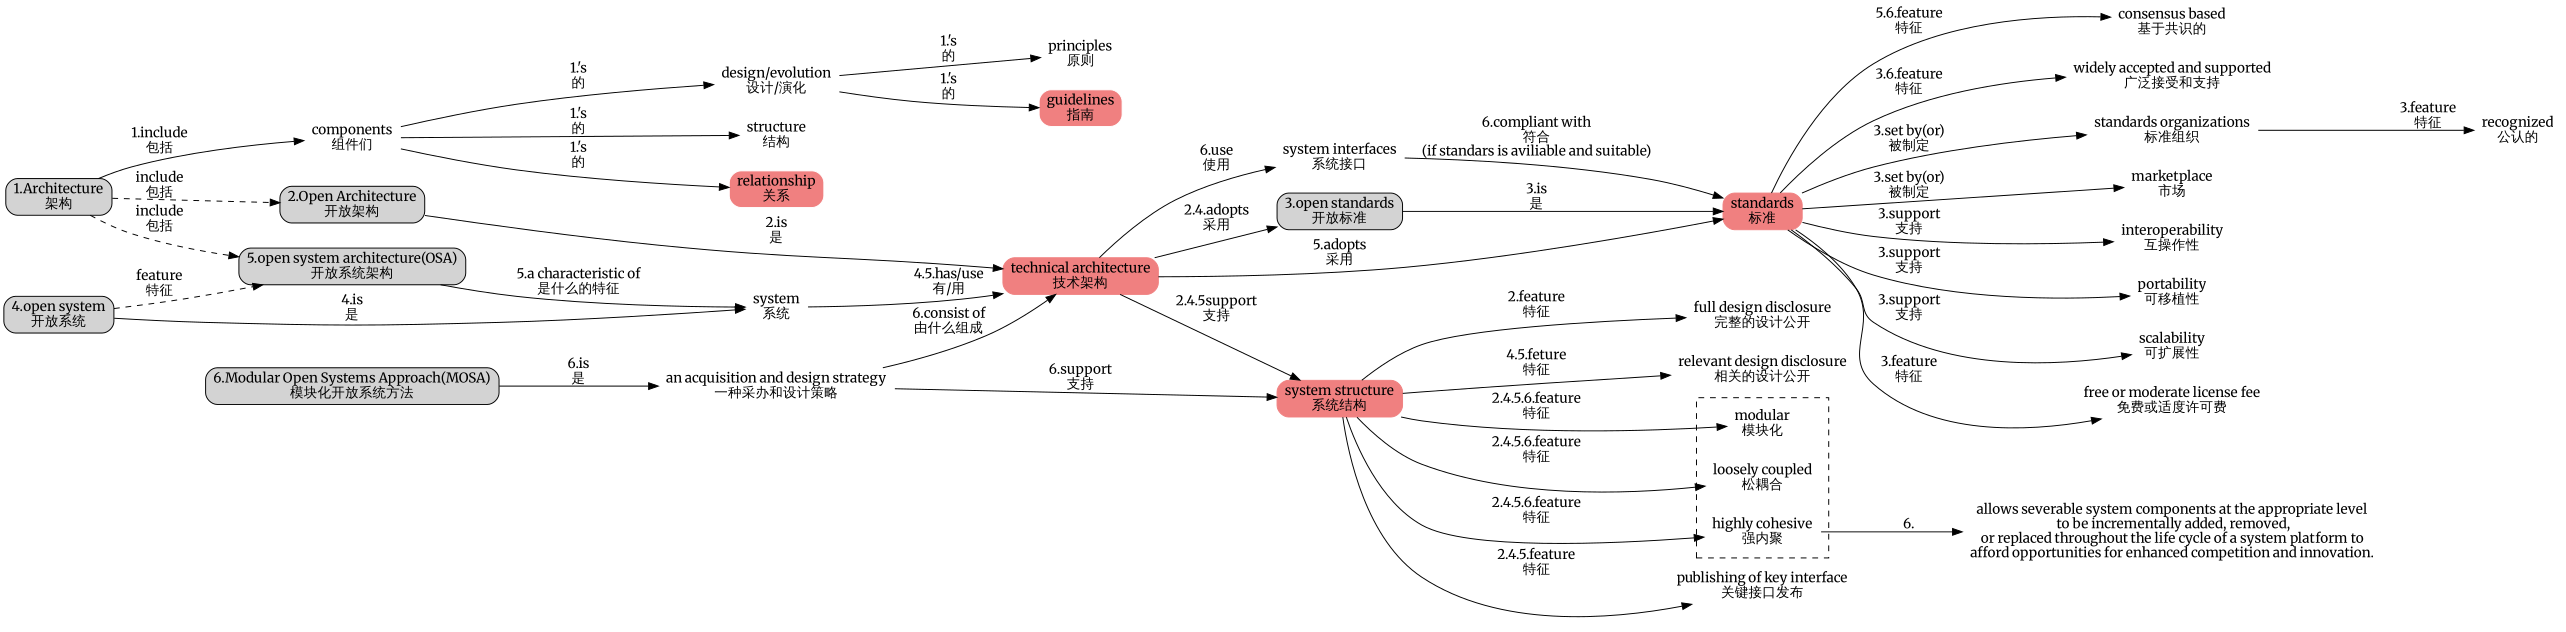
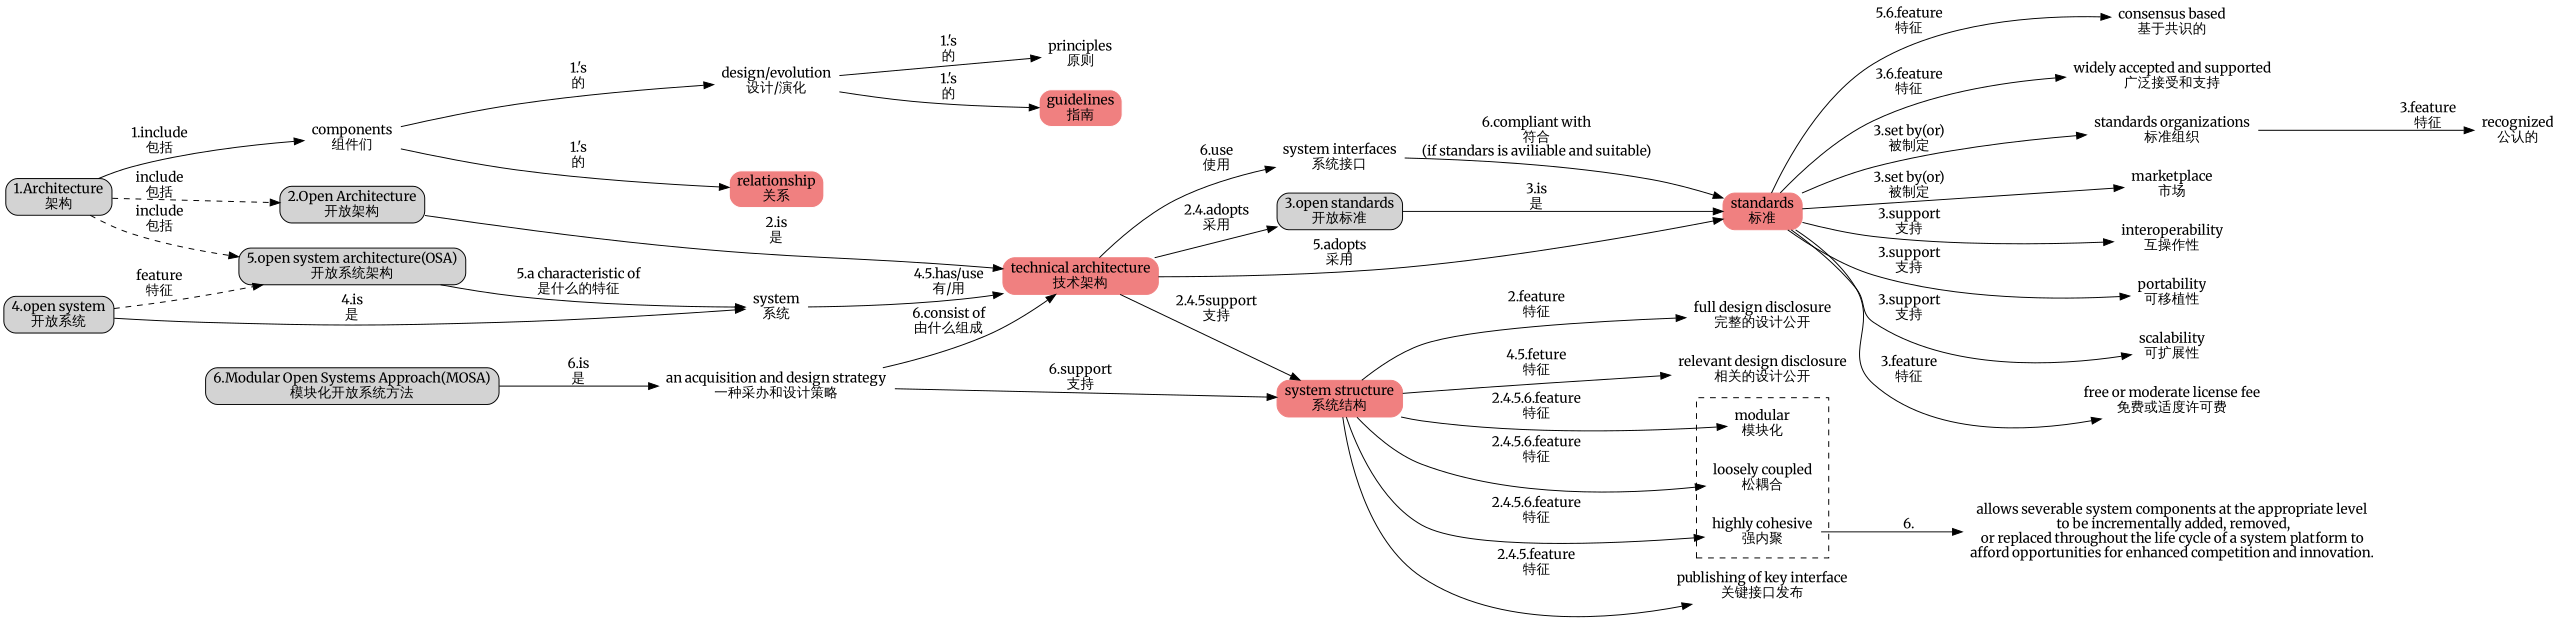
node "structure 结构": removed
